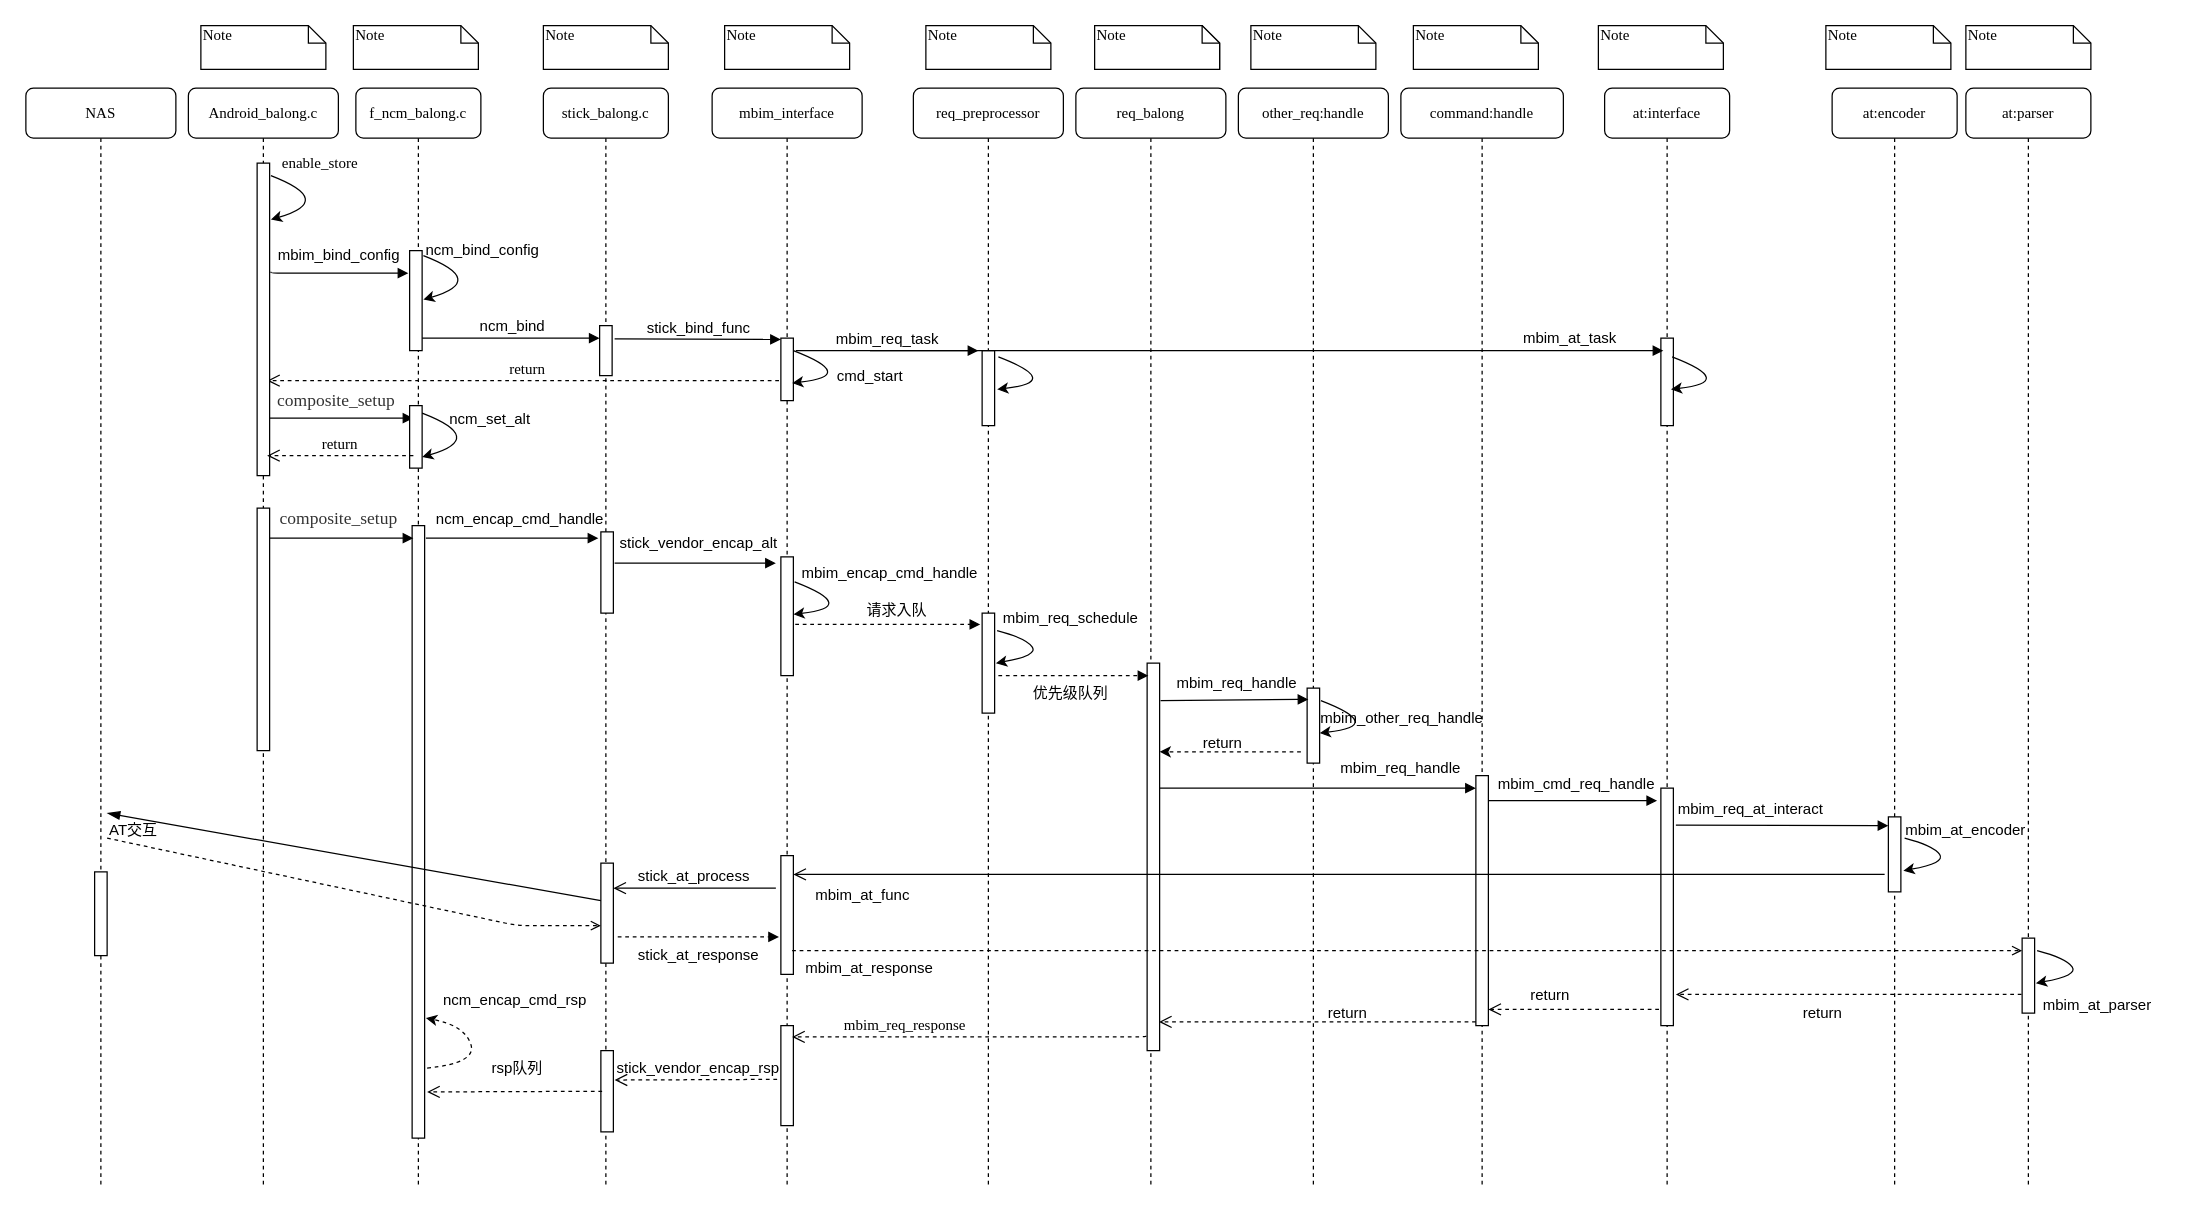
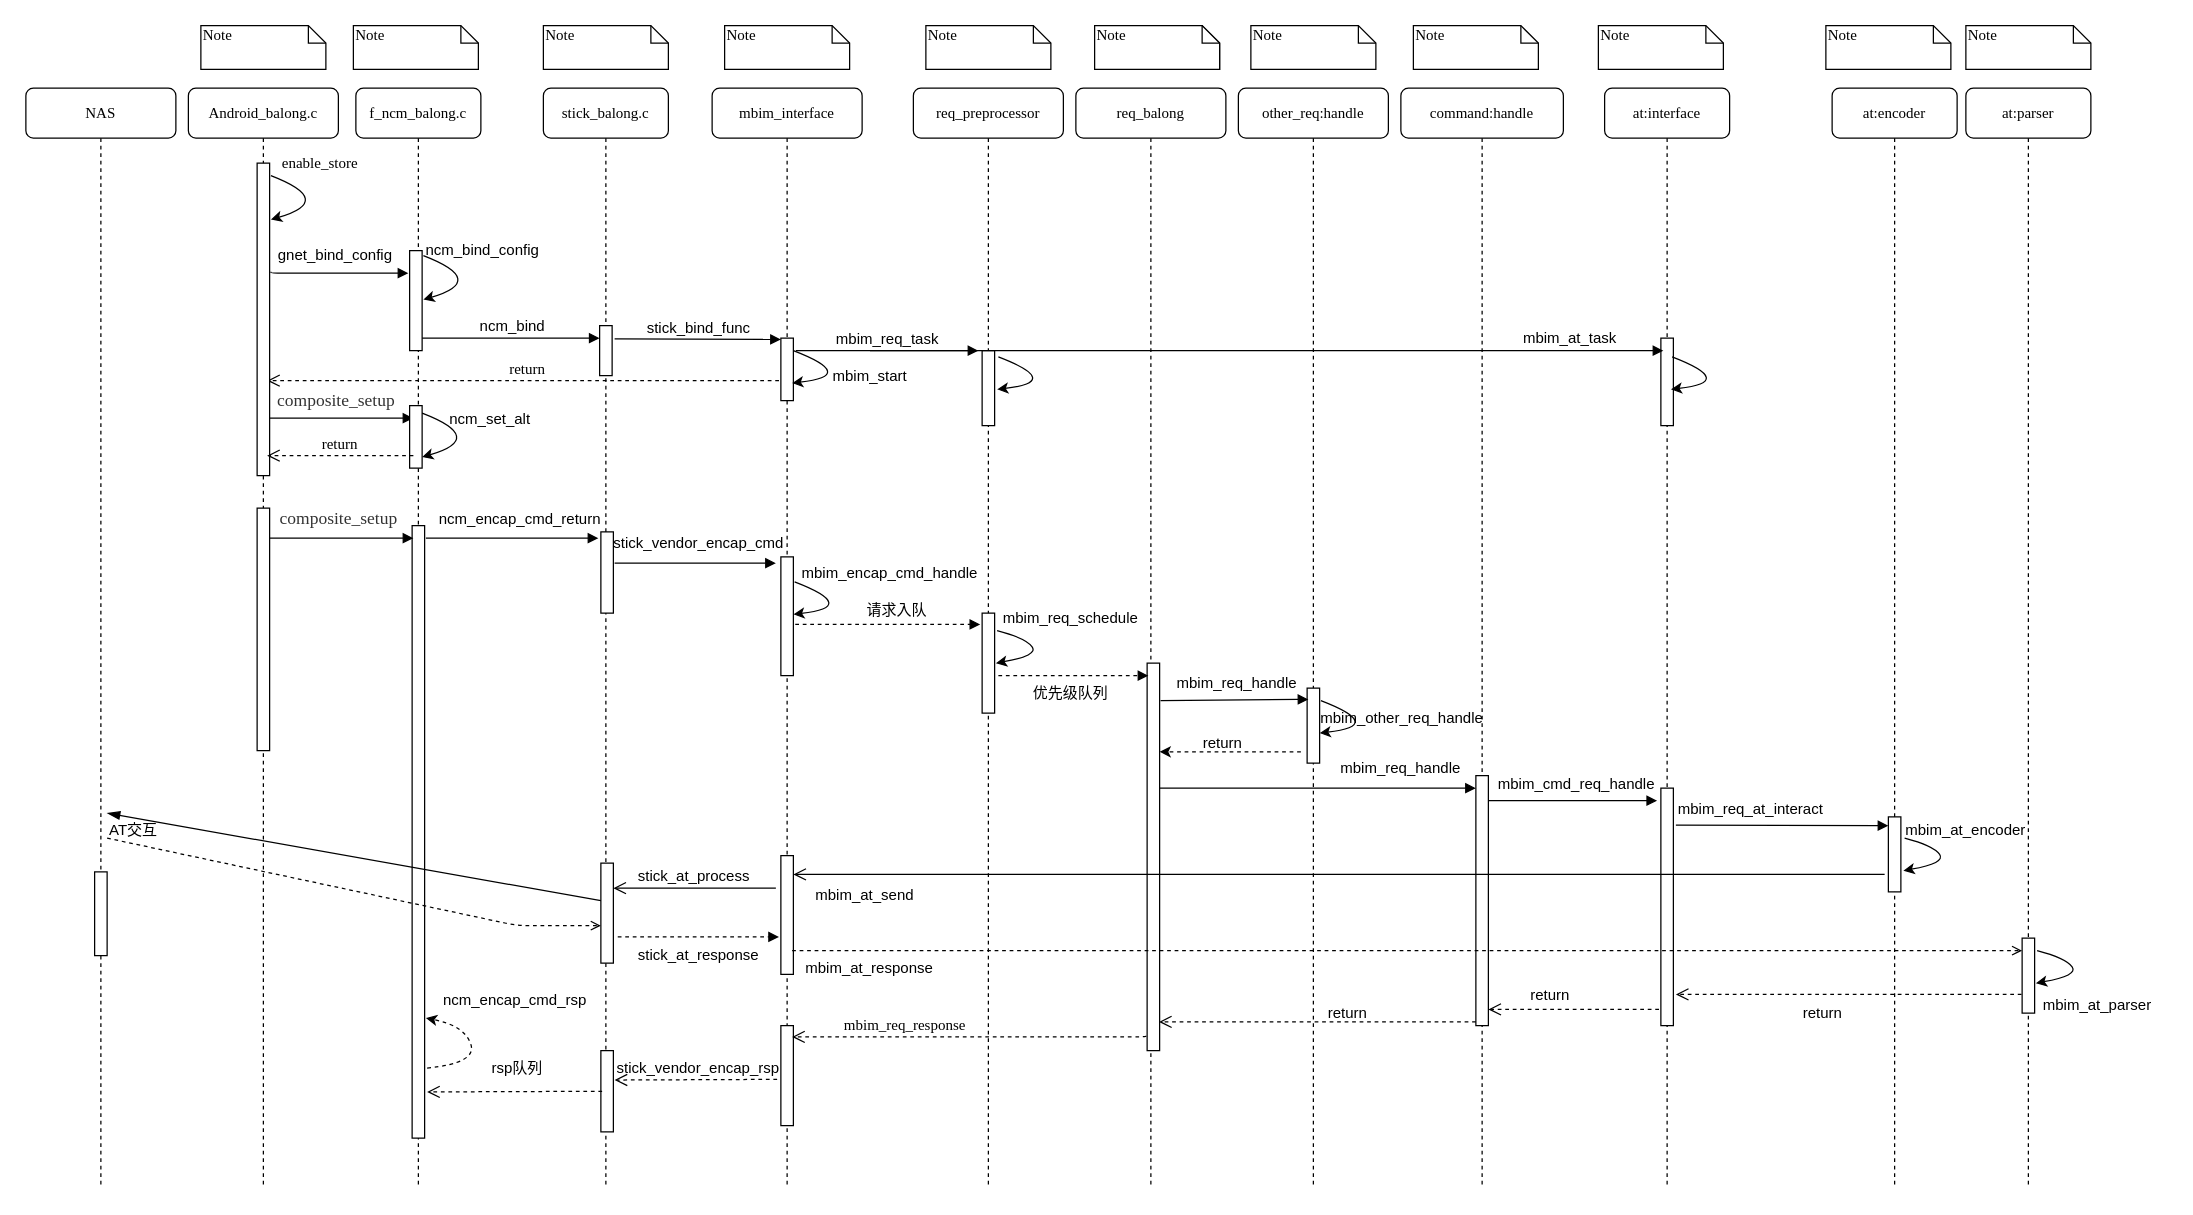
node "mbim_bind_config": label "mbim_bind_config" -> "gnet_bind_config"
node "cmd_start": label "cmd_start" -> "mbim_start"
node "ncm_encap_cmd_handle": label "ncm_encap_cmd_handle" -> "ncm_encap_cmd_return"
node "stick_vendor_encap_alt": label "stick_vendor_encap_alt" -> "stick_vendor_encap_cmd"
node "mbim_at_func": label "mbim_at_func" -> "mbim_at_send"
